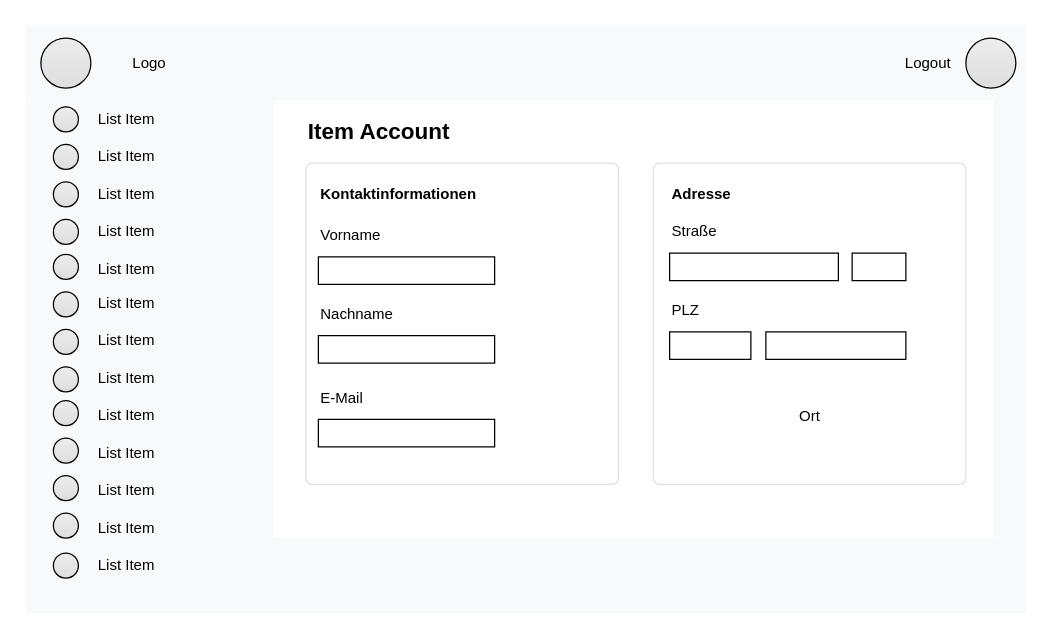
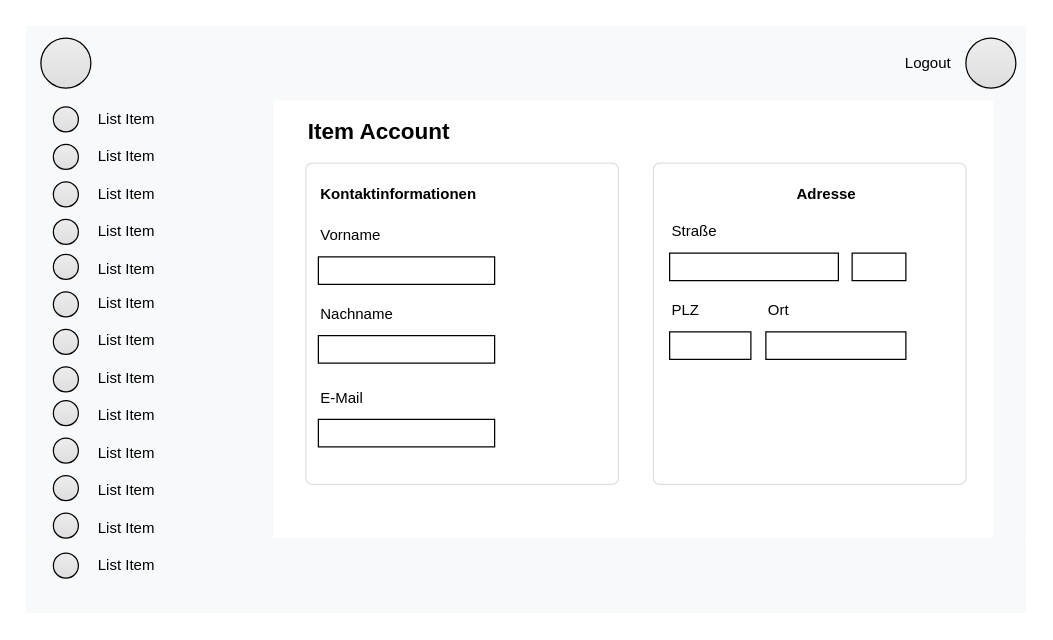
node "Logo": removed
node "Adresse": moved (707, 194) -> (832, 194)
node "Ort": moved (834, 417) -> (803, 311)
